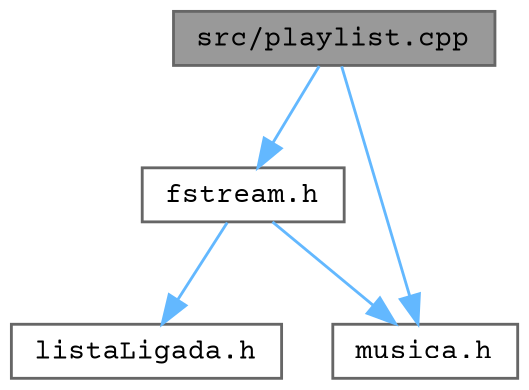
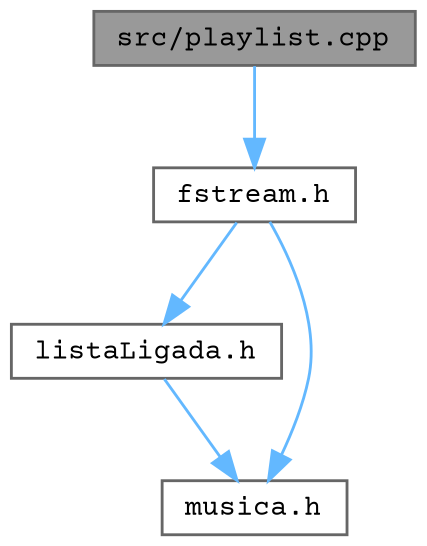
edge "src/playlist.cpp" -> "musica.h": now "listaLigada.h" -> "musica.h"
